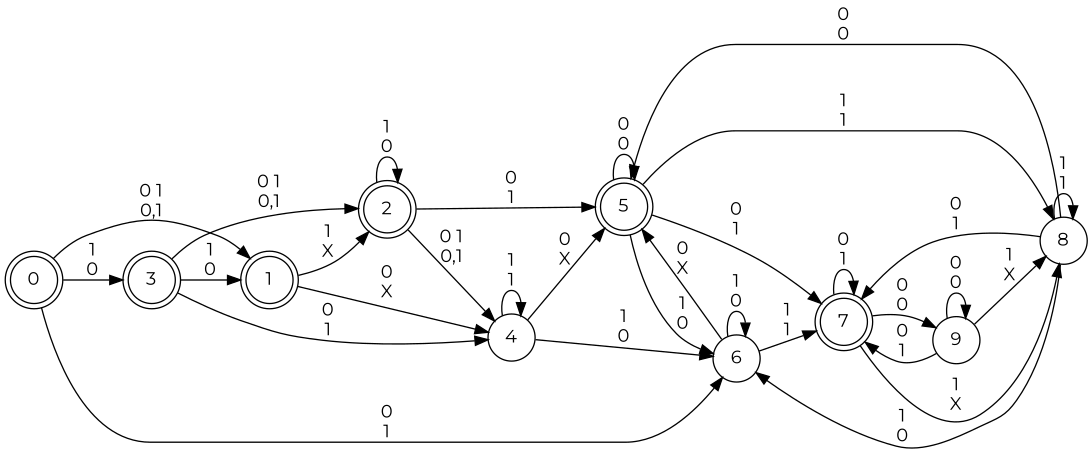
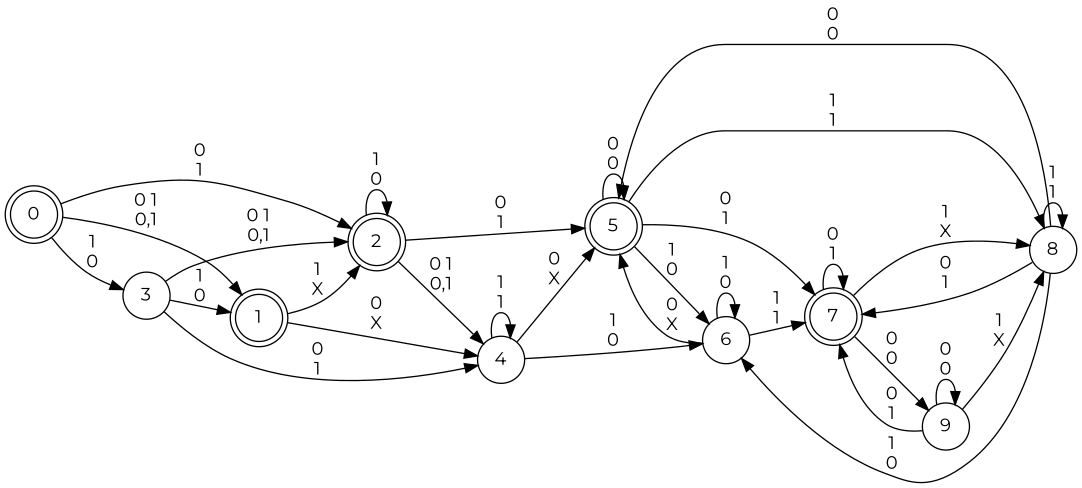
node "3": shape doublecircle -> circle
edge "0" -> "6": now "0" -> "2"
